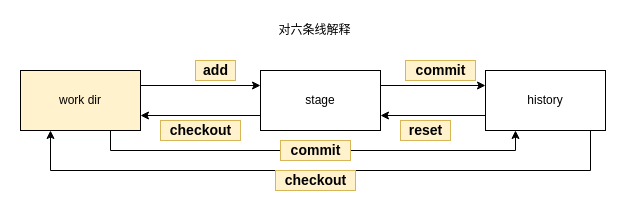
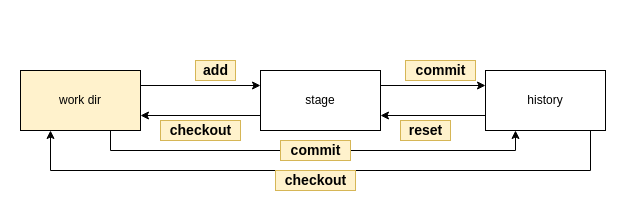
node "对六条线解释": removed
